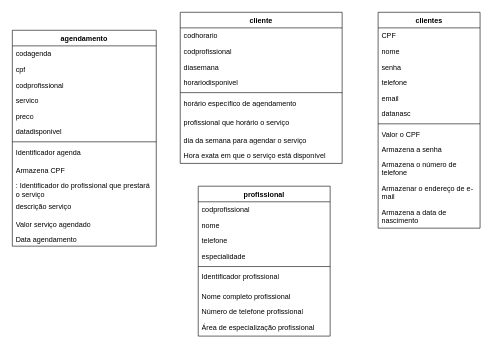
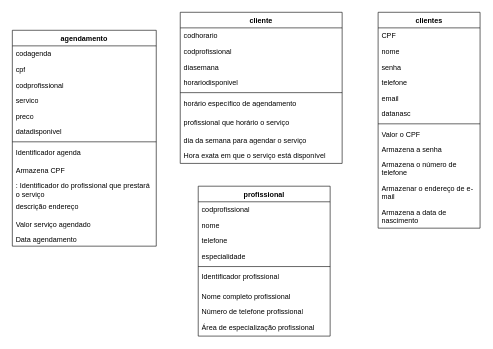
node "descrição serviço": label "descrição serviço" -> "descrição endereço"
